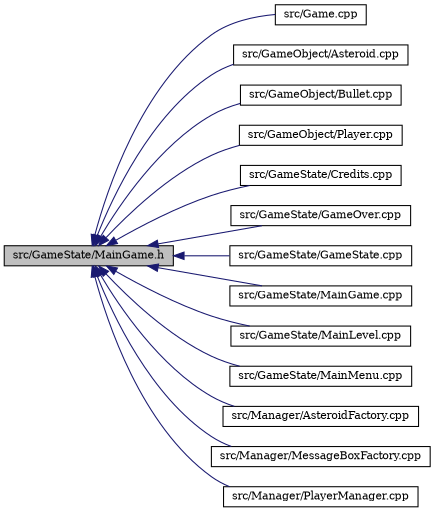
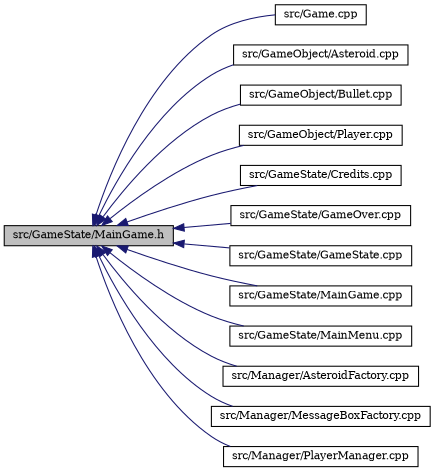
node "src/GameState/MainLevel.cpp": removed
